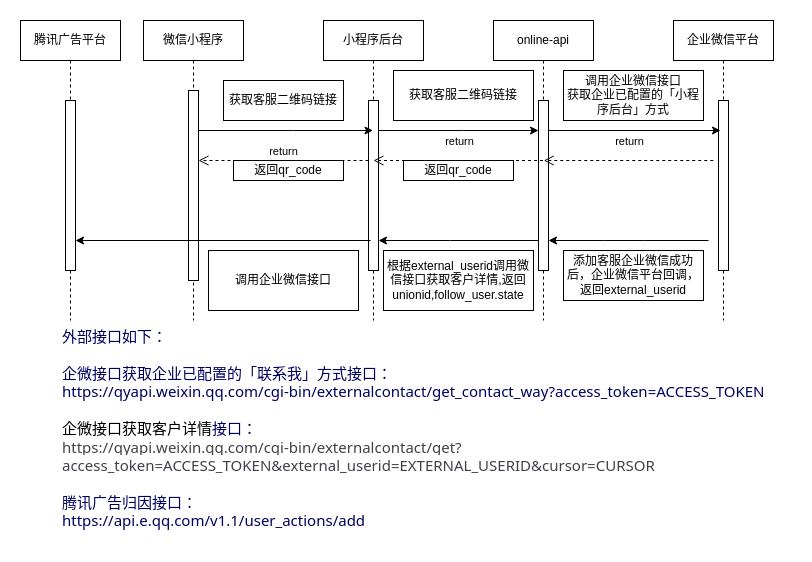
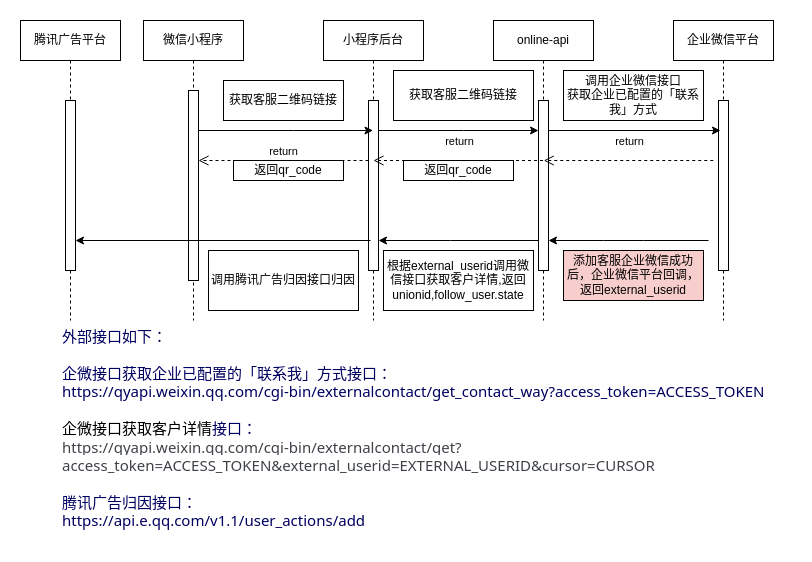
node "调用企业微信接口 获取企业已配置的「小程序后台」方式": label "调用企业微信接口 获取企业已配置的「小程序后台」方式" -> "调用企业微信接口 获取企业已配置的「联系我」方式"
node "添加客服企业微信成功后，企业微信平台回调，返回external_userid": fillcolor #ffffff -> #f8cecc
node "调用企业微信接口": label "调用企业微信接口" -> "调用腾讯广告归因接口归因"
